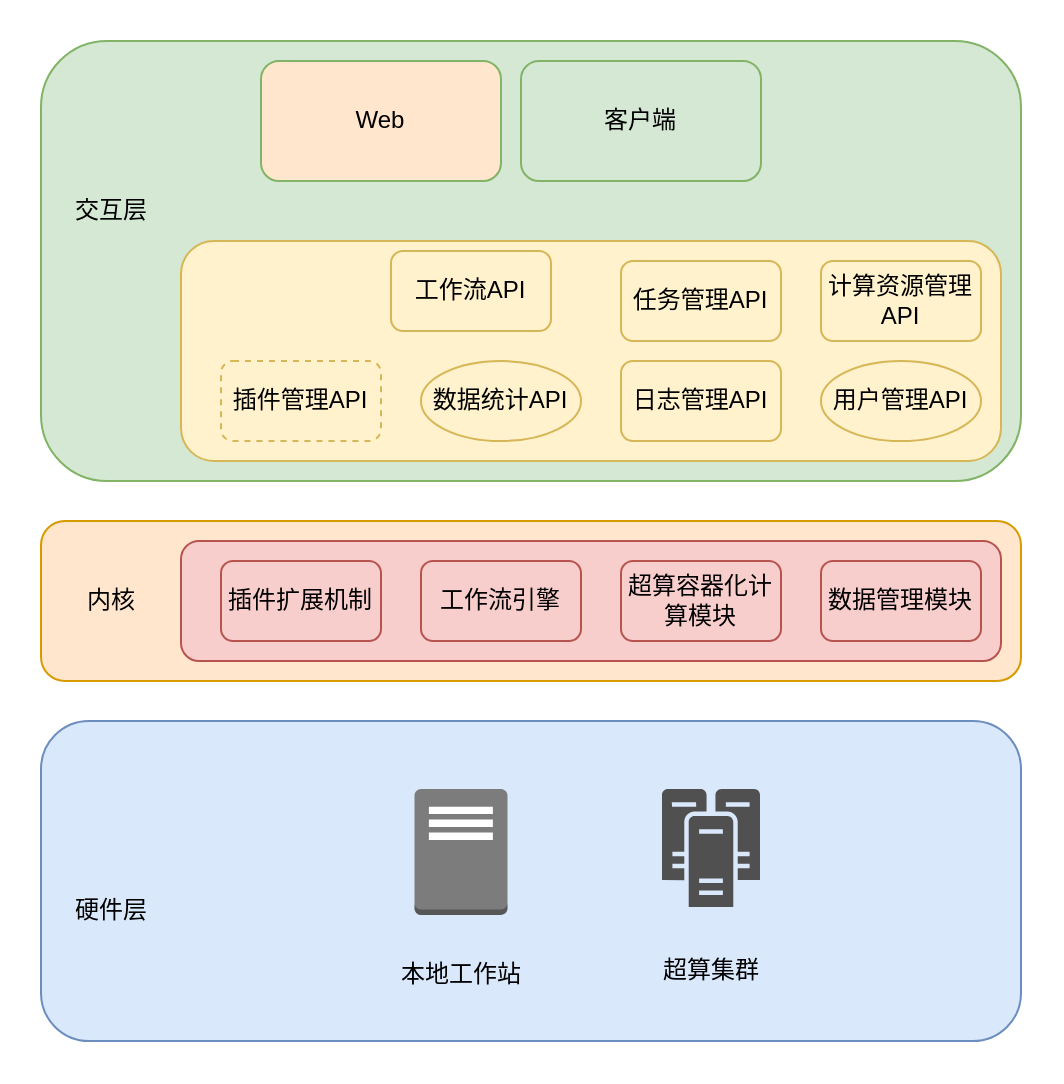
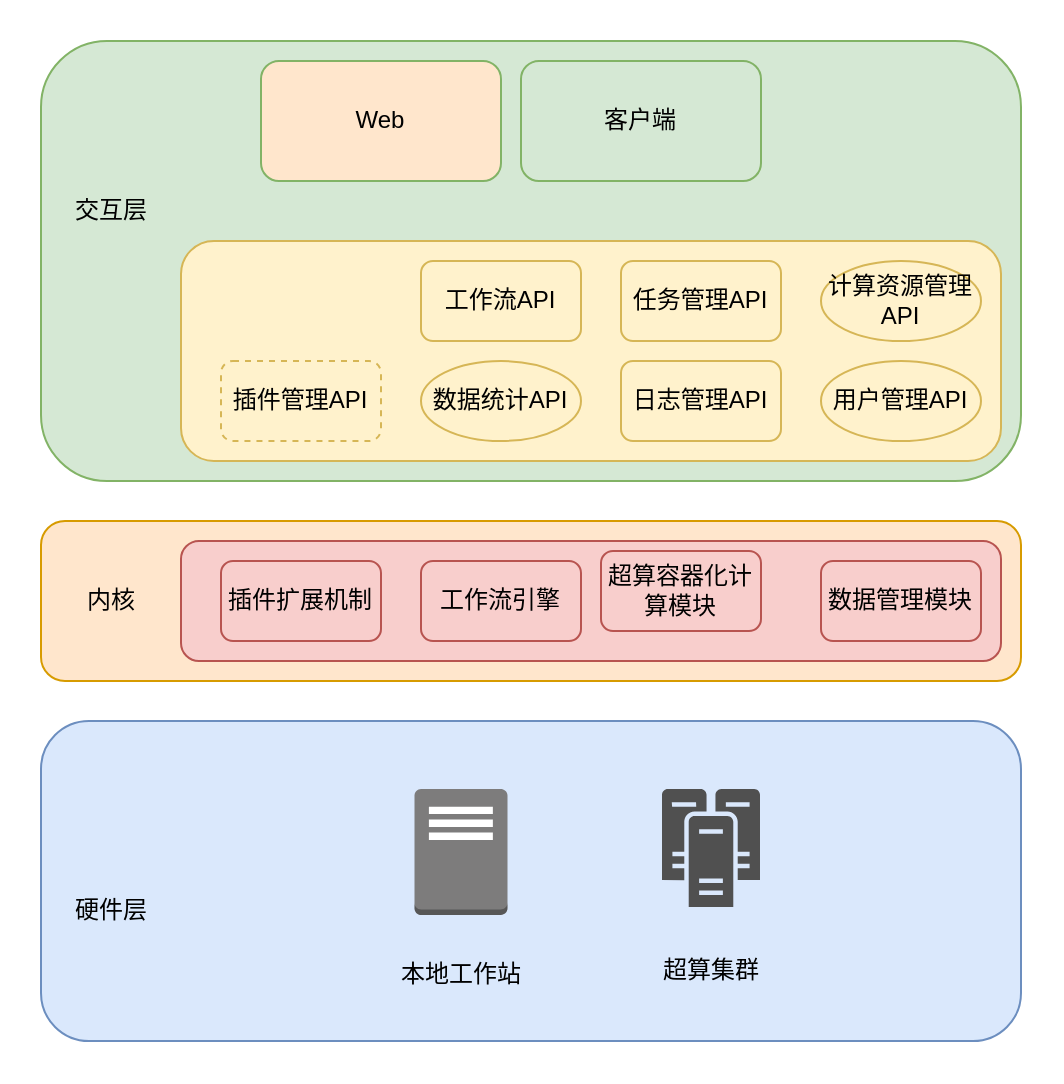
node "工作流API": moved (471, 291) -> (501, 301)
node "计算资源管理API": shape rounded rectangle -> ellipse
node "超算容器化计算模块": moved (701, 601) -> (681, 591)
